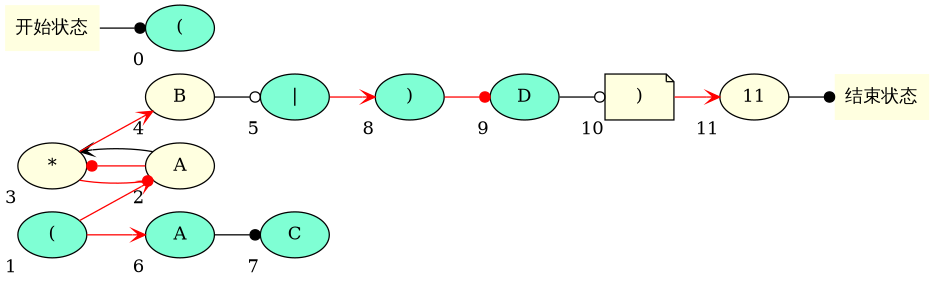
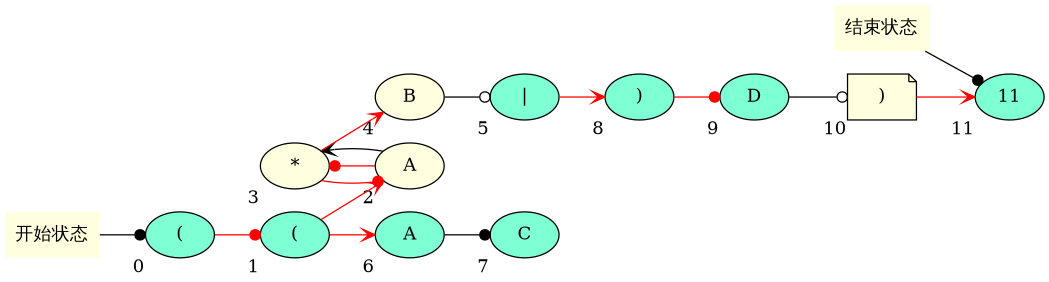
node "11 11": fillcolor lightyellow -> aquamarine
edge "11 11" -> "结束状态": reversed
edge "( 0" -> "( 1": added
